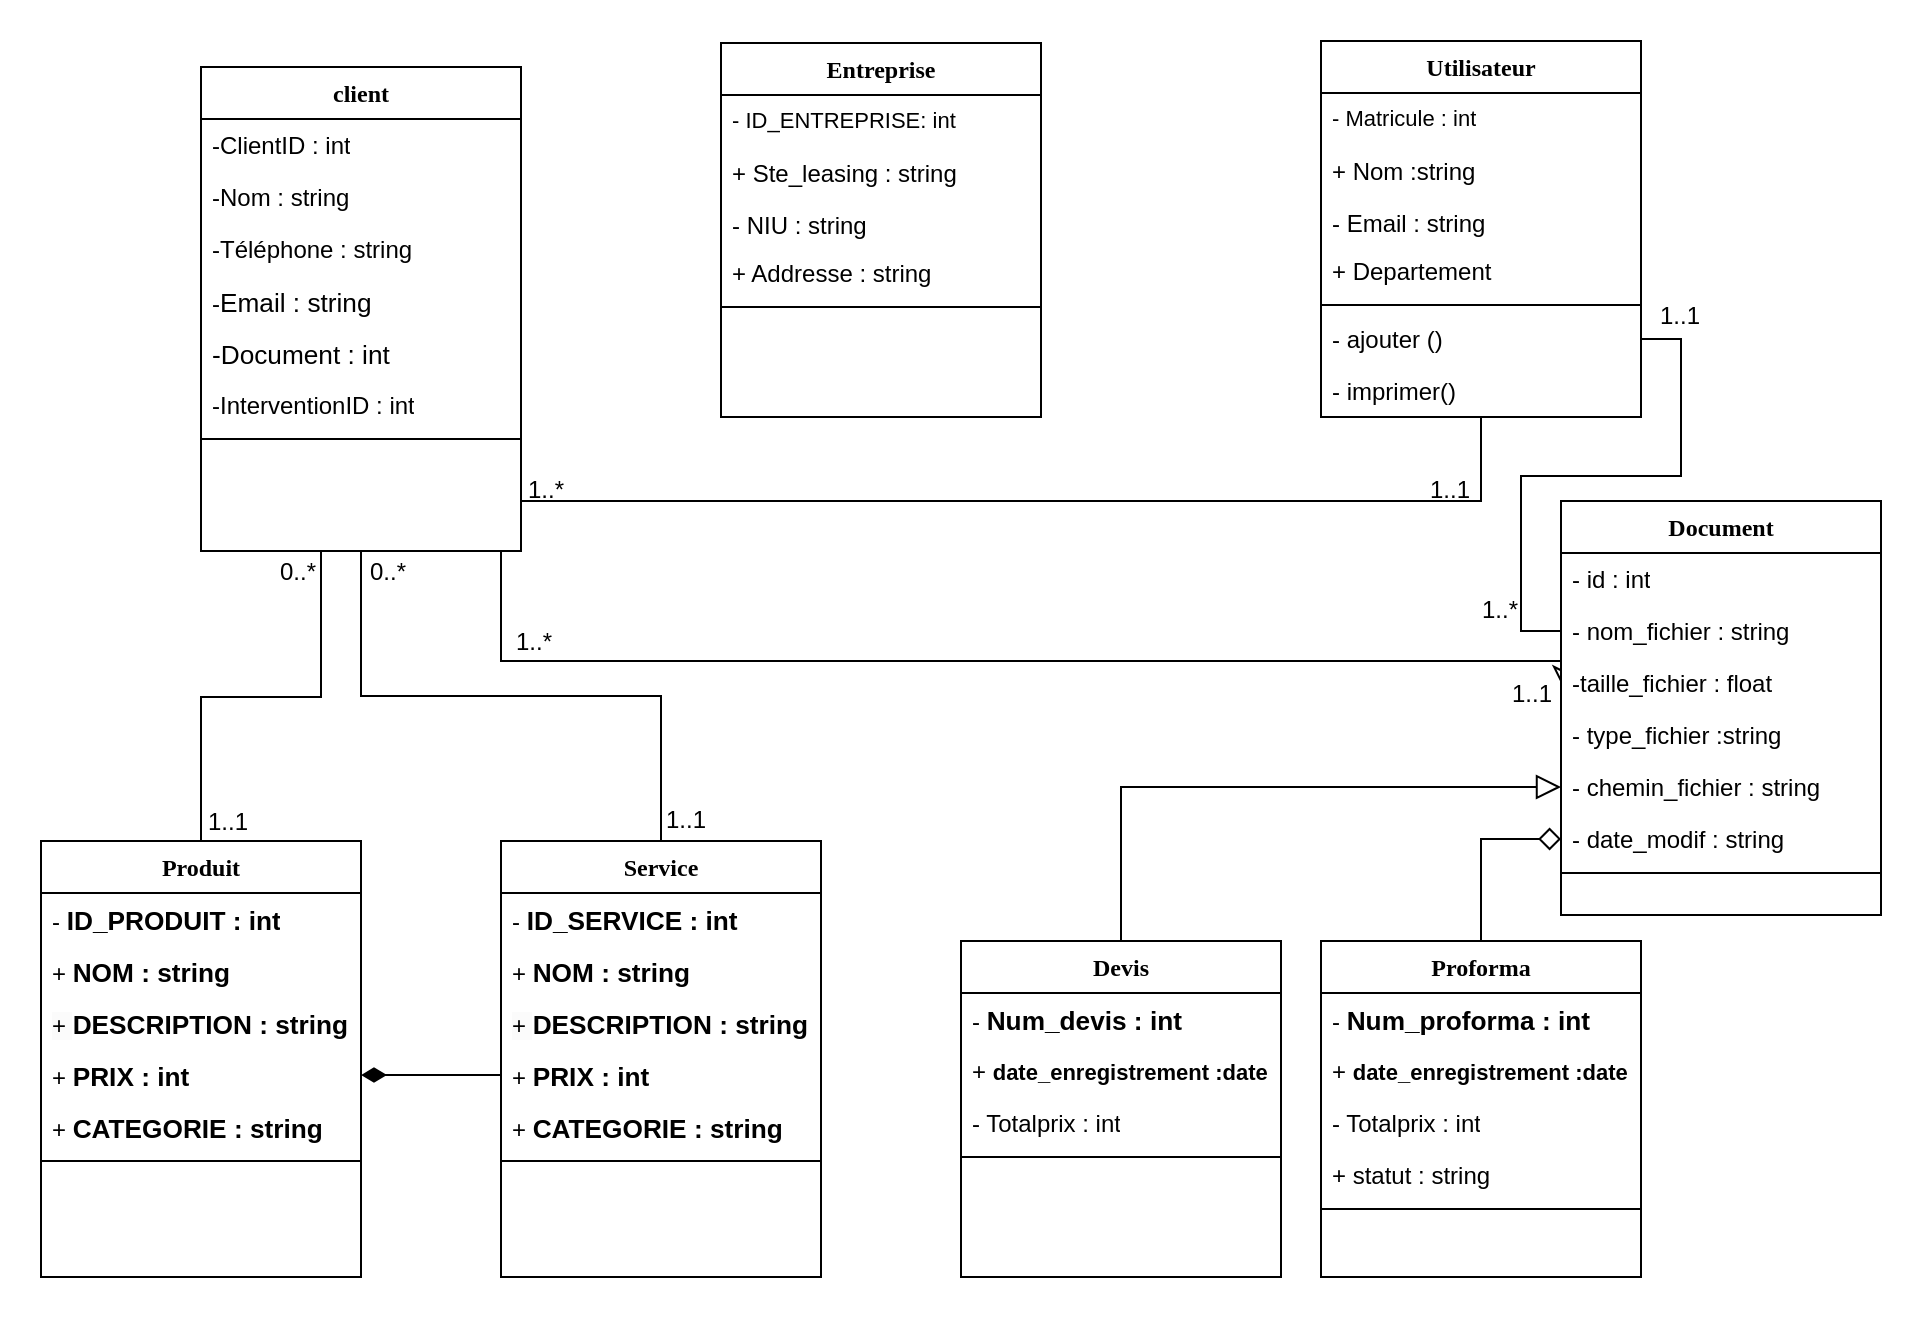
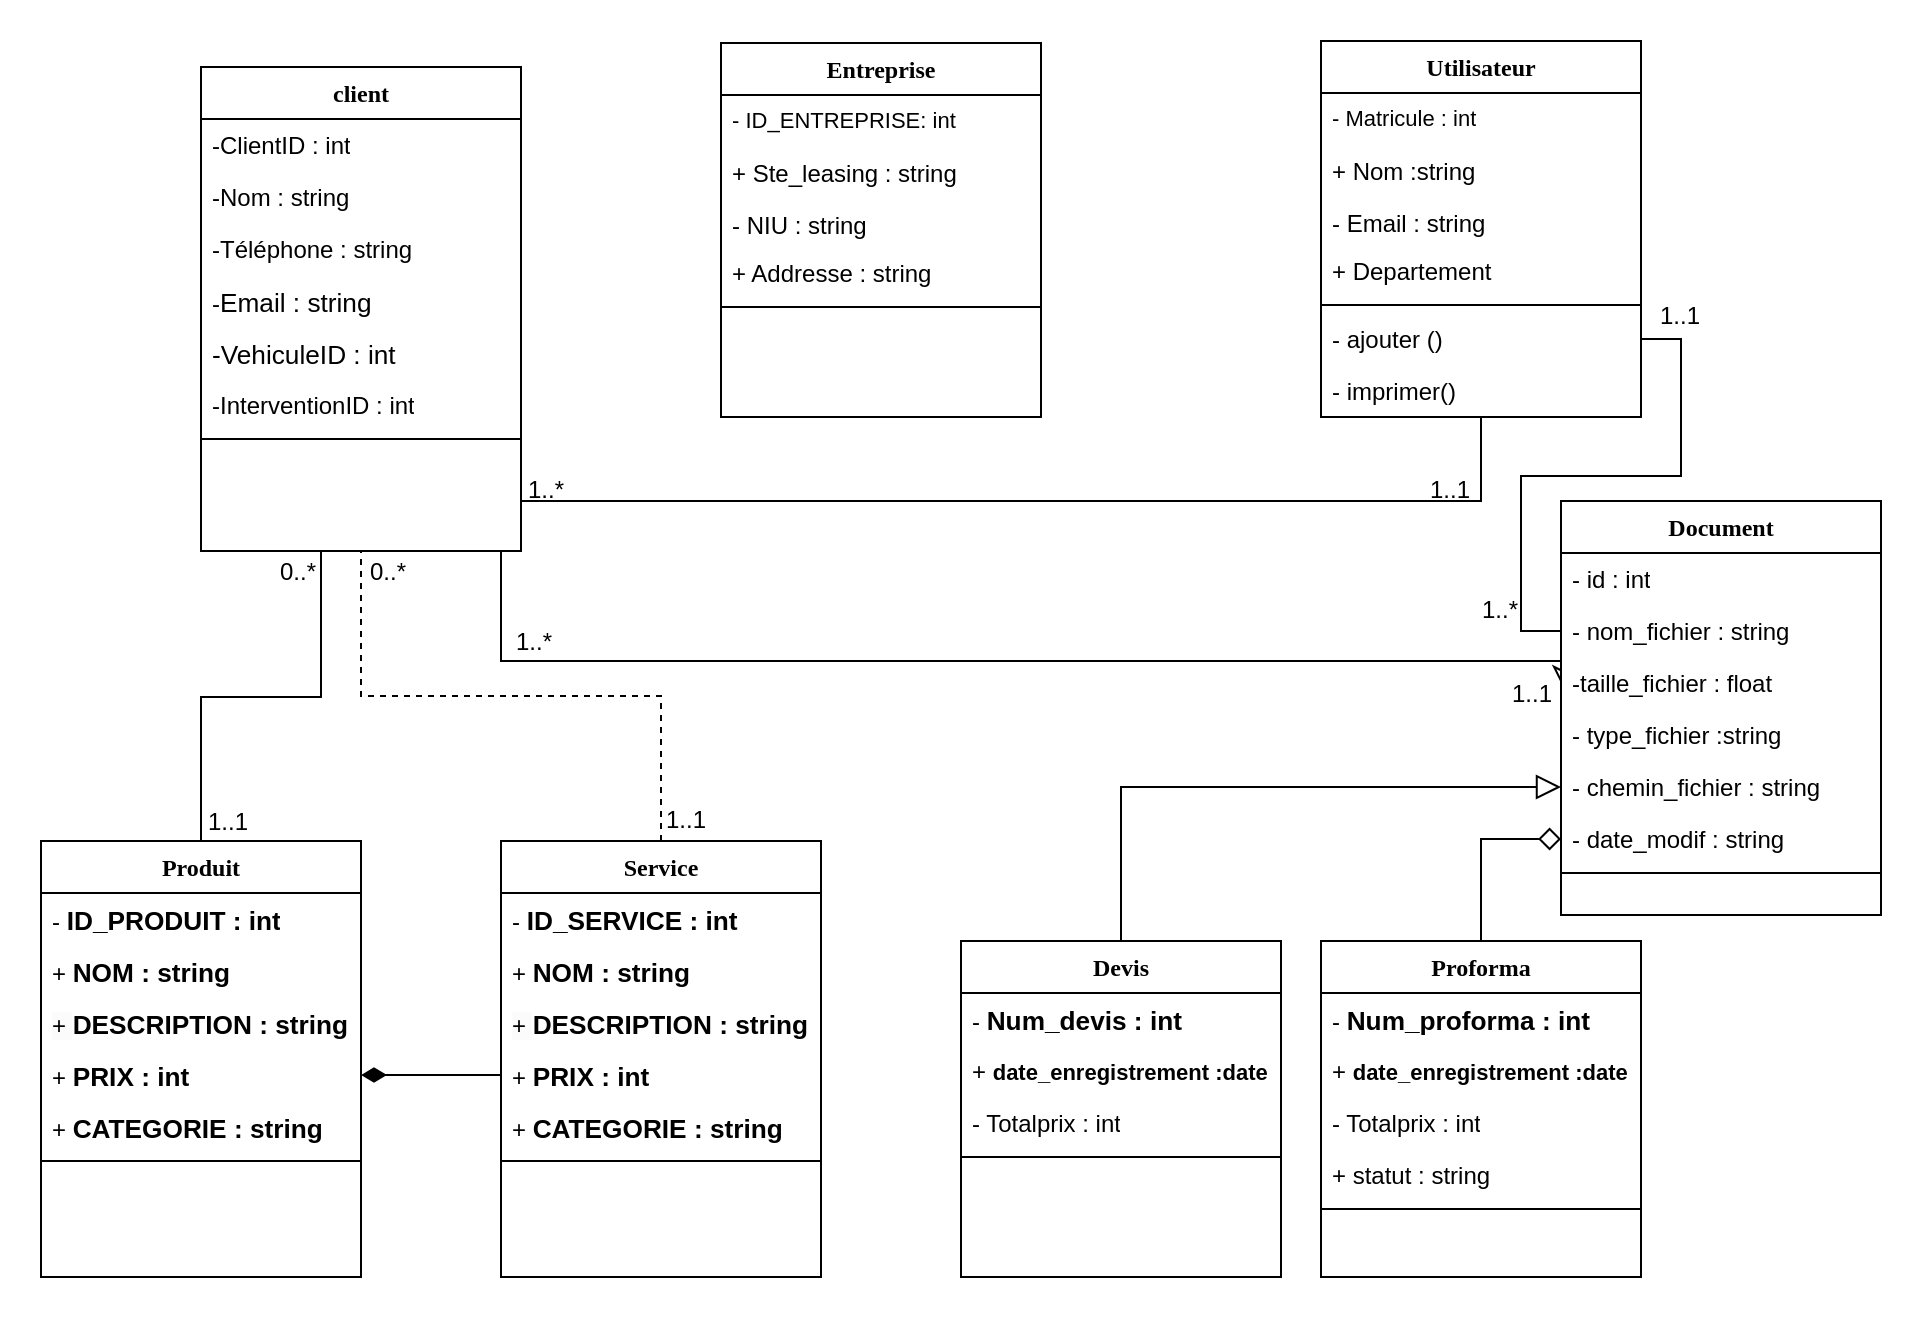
node "-Document : int": label "-Document : int" -> "-VehiculeID : int"
edge "client" -- "Service": style solid -> dashed
